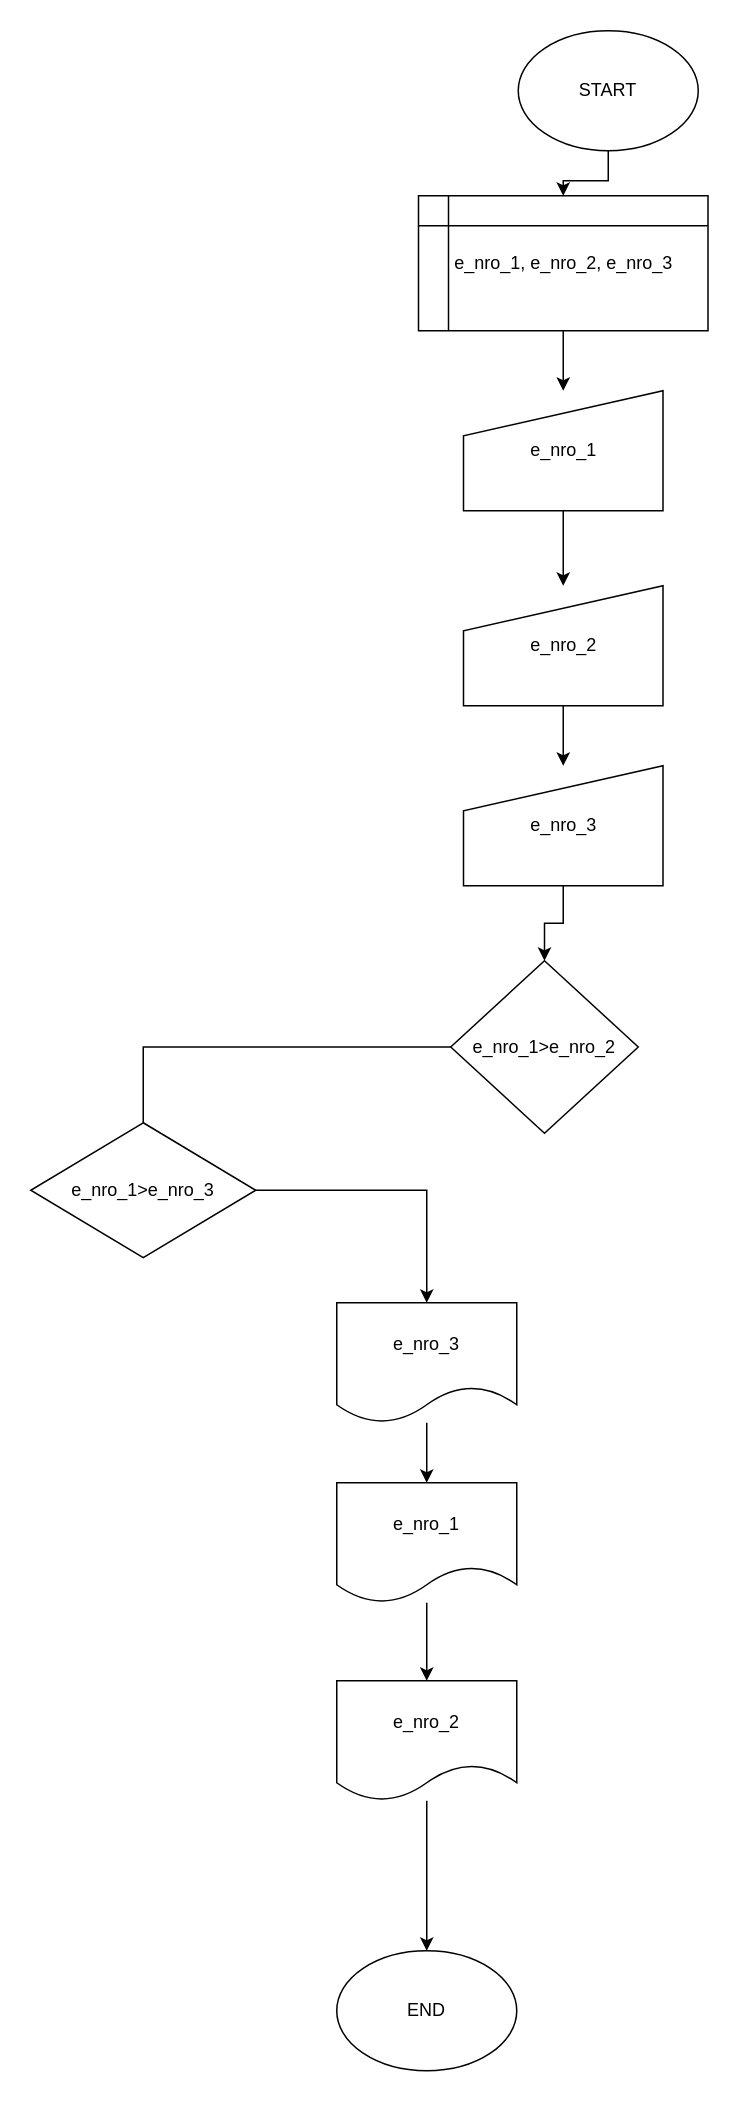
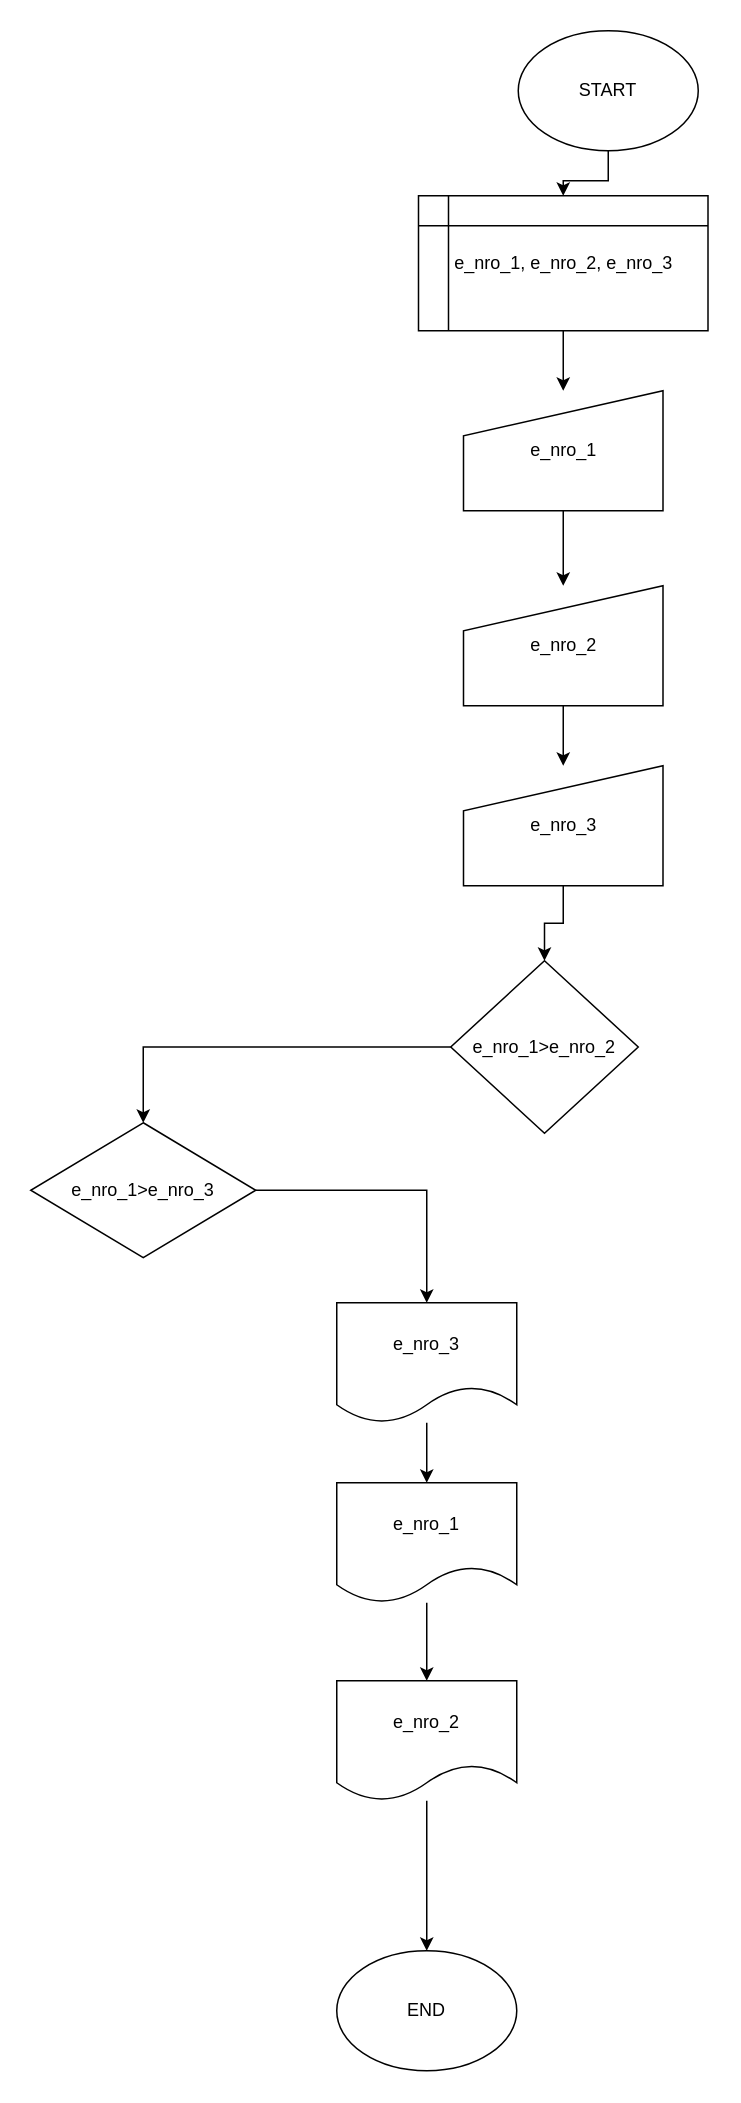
edge "e_nro_1>e_nro_2" -- "e_nro_1>e_nro_3": arrowhead none -> classic
